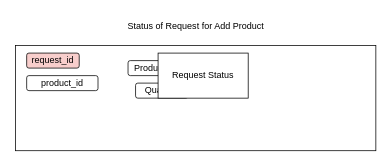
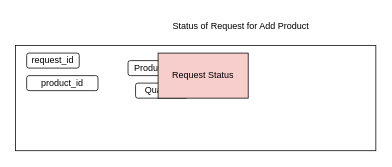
node "Status of Request for Add Product": moved (195, 27) -> (240, 27)
node "request_id": fillcolor #f8cecc -> #ffffff
node "Request Status": fillcolor #ffffff -> #f8cecc
